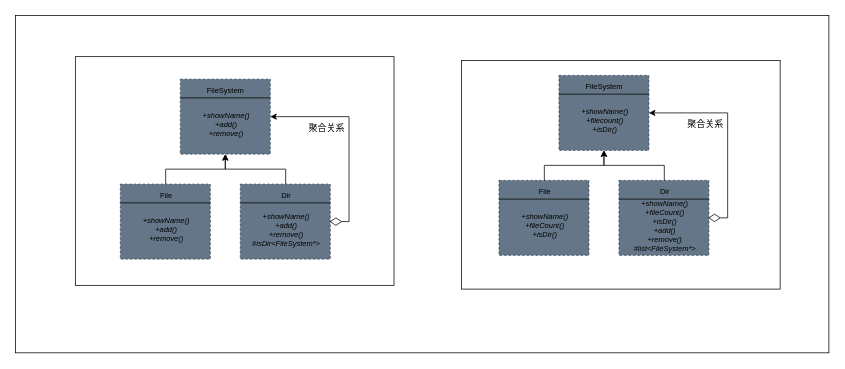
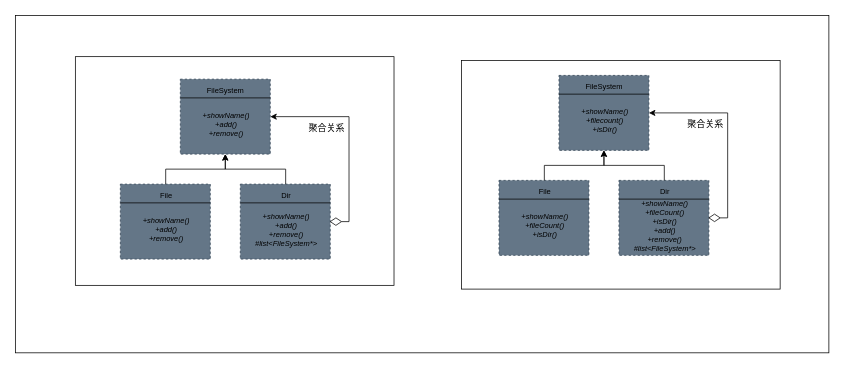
node "+showName() +add() +remove() #isDir<FileSystem*>": label "+showName() +add() +remove() #isDir<FileSystem*>" -> "+showName() +add() +remove() #list<FileSystem*>"
